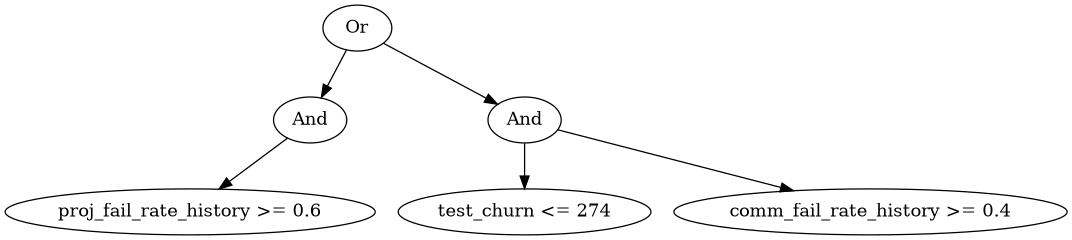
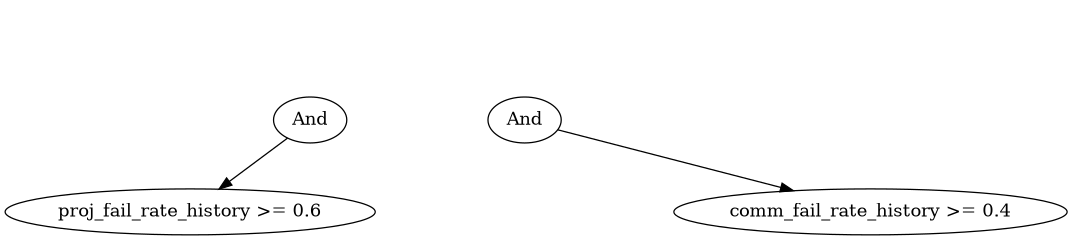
node "Or": removed
node "test_churn <= 274": removed
